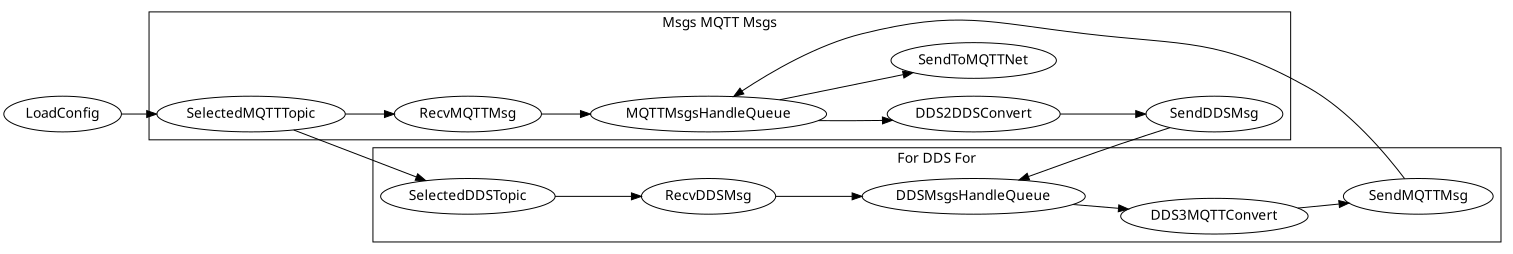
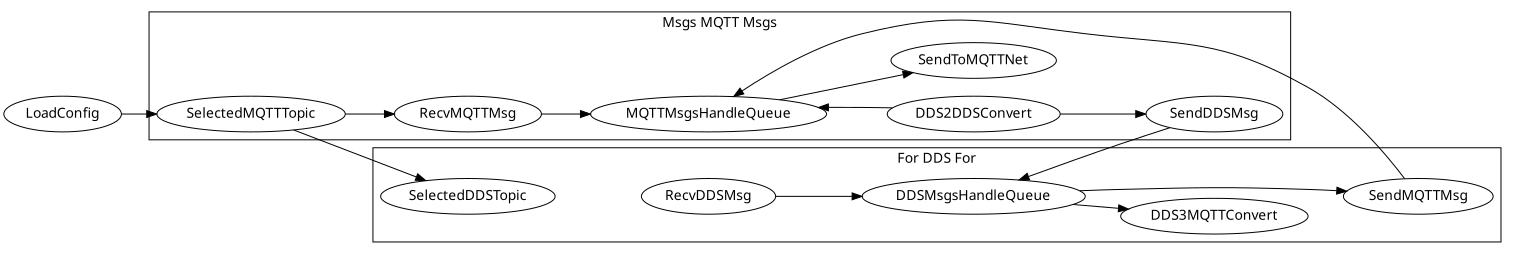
edge "MQTTMsgsHandleQueue" -> "DDS2DDSConvert": reversed
edge "SelectedDDSTopic" -> "RecvDDSMsg": removed
edge "DDS3MQTTConvert" -> "SendMQTTMsg": now "DDSMsgsHandleQueue" -> "SendMQTTMsg"
